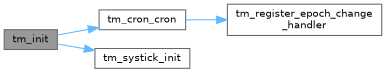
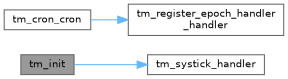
node "tm_register_epoch_change _handler": label "tm_register_epoch_change _handler" -> "tm_register_epoch_handler _handler"
edge "tm_init" -> "tm_cron_cron": removed
node "tm_systick_init": label "tm_systick_init" -> "tm_systick_handler"
